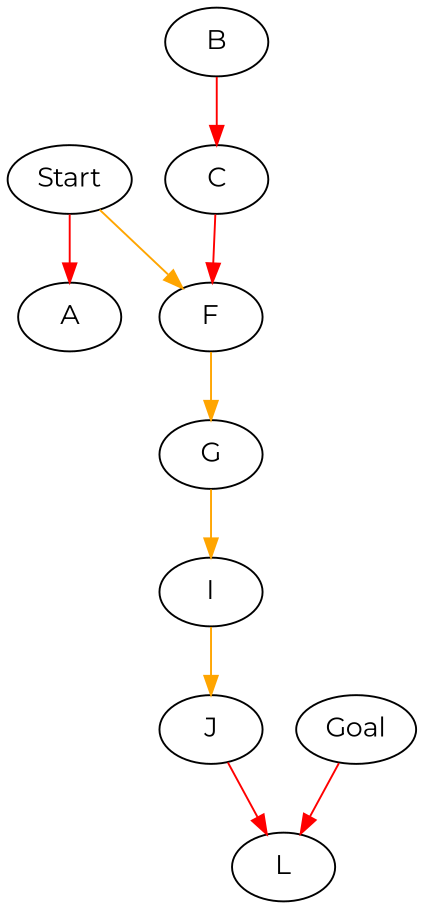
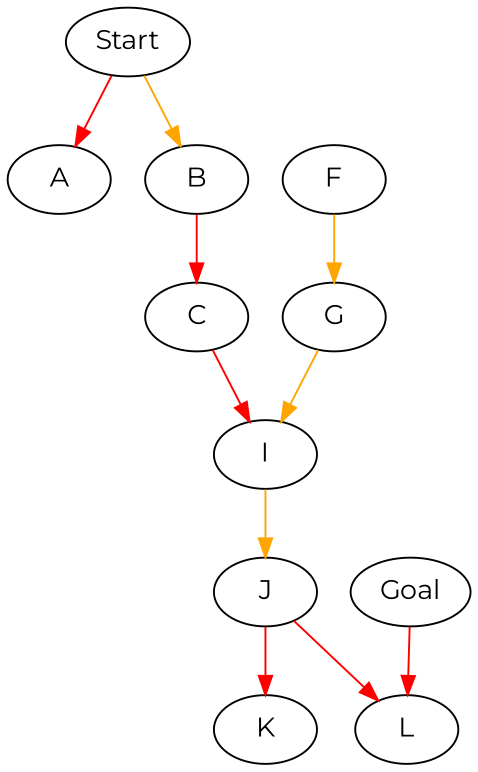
edge "C" -> "F": now "C" -> "I"
edge "Start" -> "F": now "Start" -> "B"
node "K": added
